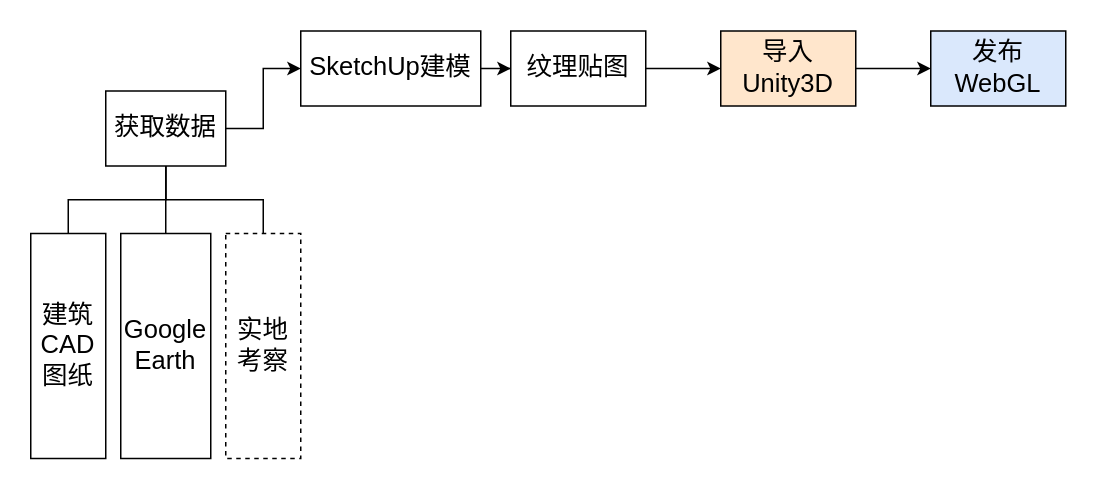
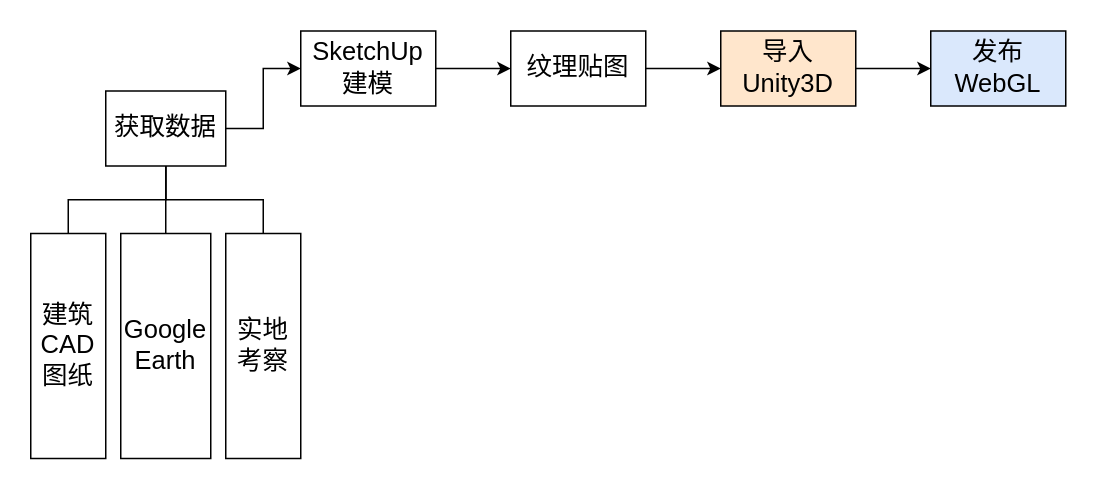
node "SketchUp建模": size 180x75 -> 135x75
node "实地考察": style dashed -> solid
